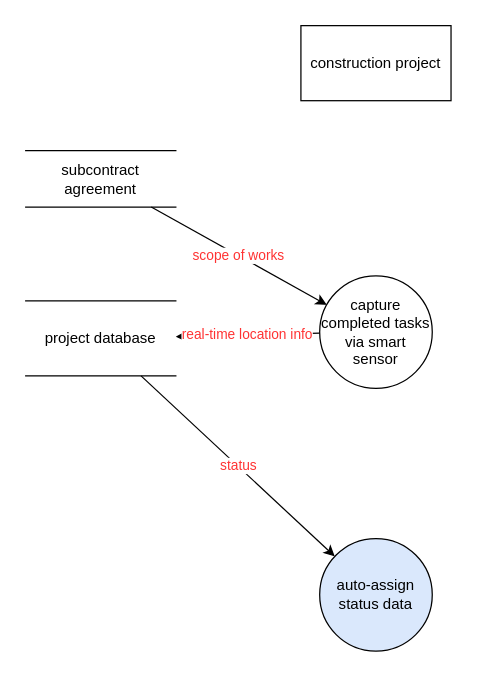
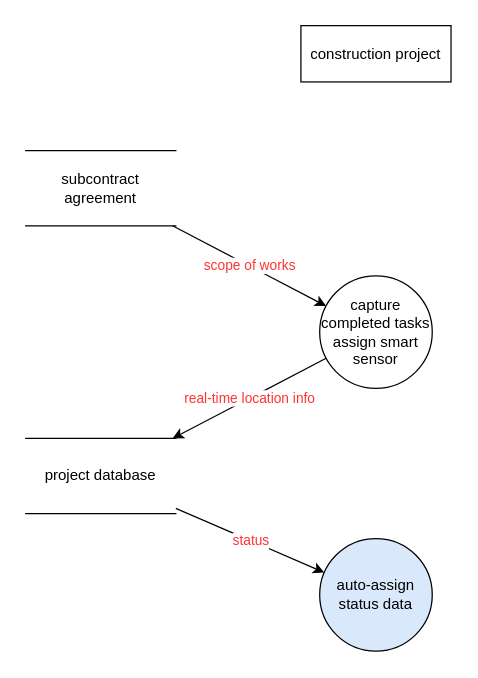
node "construction project": size 150x75 -> 150x56
node "subcontract agreement": size 150x56 -> 150x75
node "capture completed tasks via smart sensor": label "capture completed tasks via smart sensor" -> "capture completed tasks assign smart sensor"
node "project database": moved (101, 338) -> (101, 476)
